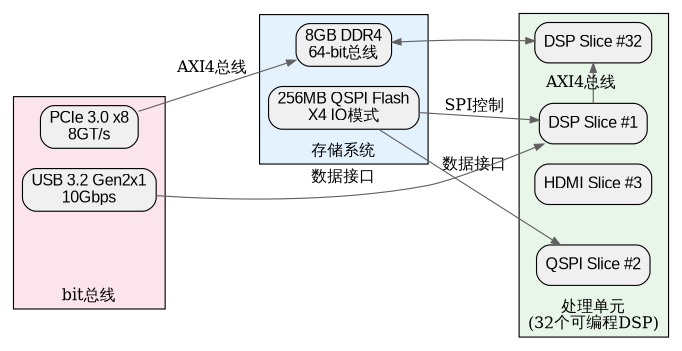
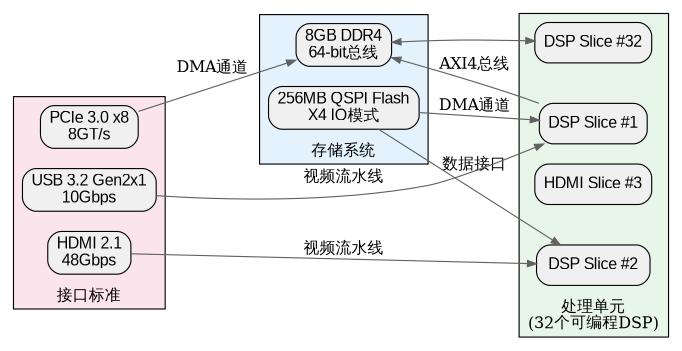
edge "PCIe 3.0 x8 8GT/s" -> "8GB DDR4 64-bit总线": label "AXI4总线" -> "DMA通道"
edge "DSP Slice #1" -> "DSP Slice #32": now "DSP Slice #1" -> "8GB DDR4 64-bit总线"
edge "256MB QSPI Flash X4 IO模式" -> "DSP Slice #1": label "SPI控制" -> "DMA通道"
edge "USB 3.2 Gen2x1 10Gbps" -> "DSP Slice #1": label "数据接口" -> "视频流水线"
node "HDMI 2.1 48Gbps": added
node "QSPI Slice #2": label "QSPI Slice #2" -> "DSP Slice #2"
cluster "bit总线": label "bit总线" -> "接口标准"
